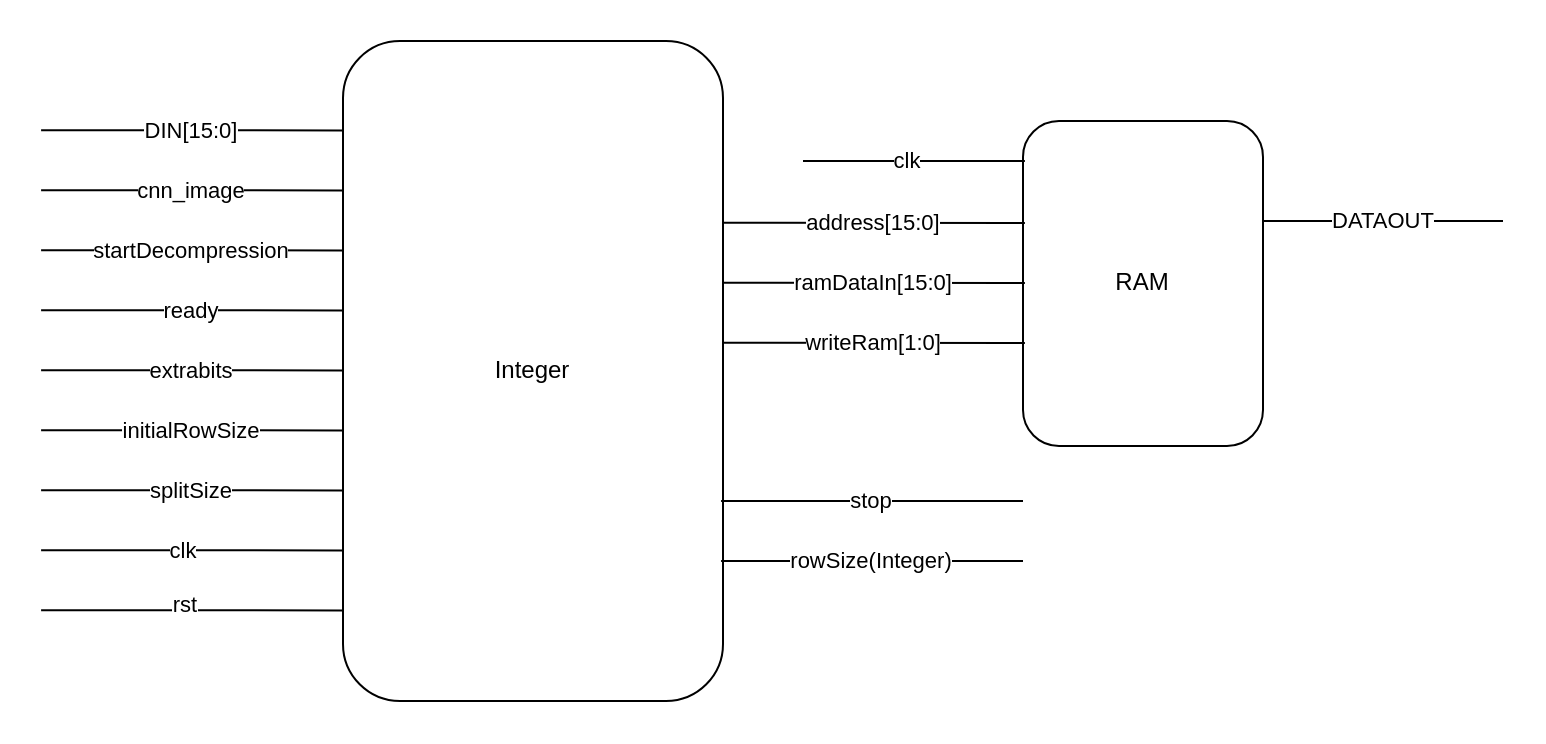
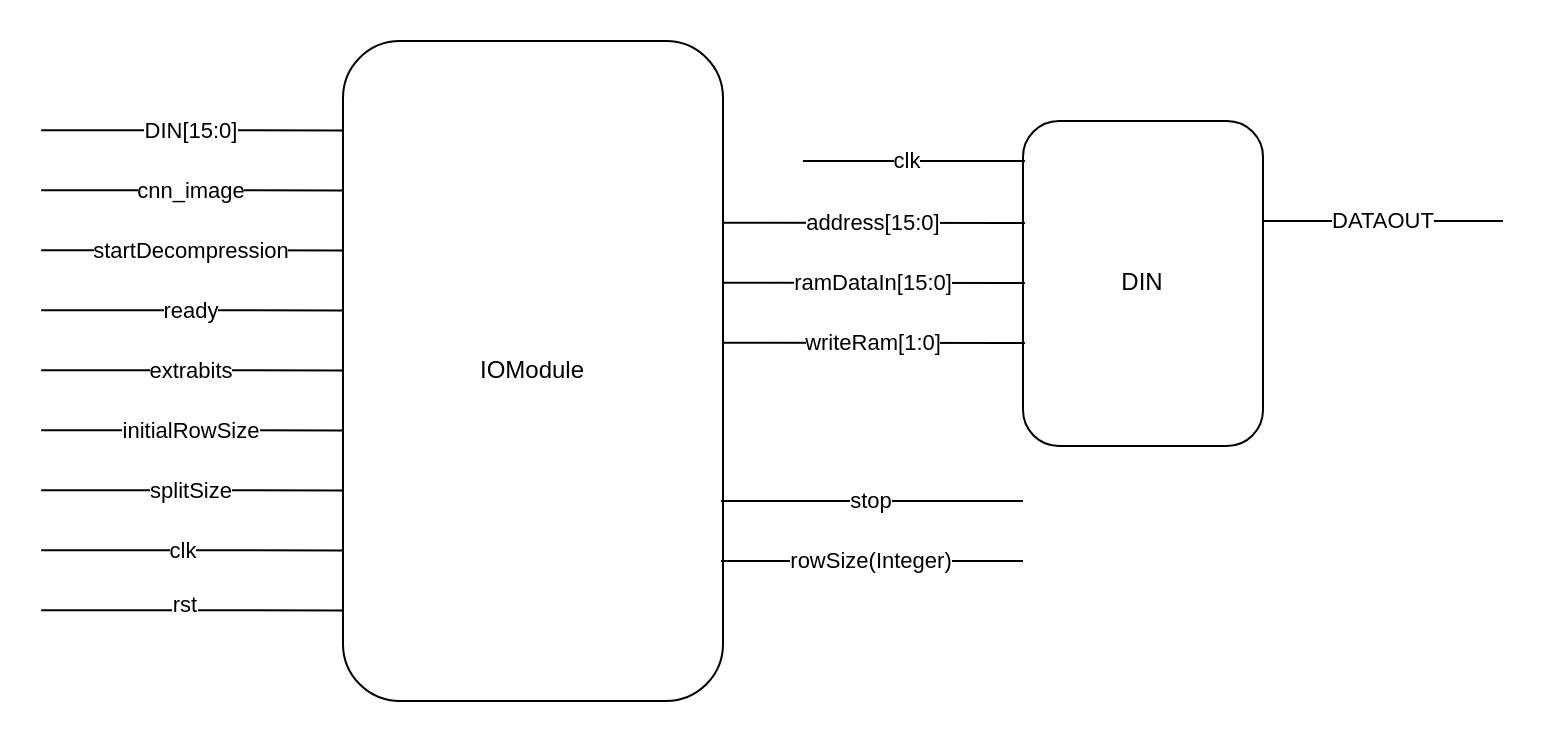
node "RAM": label "RAM" -> "DIN"
node "Integer": label "Integer" -> "IOModule"
